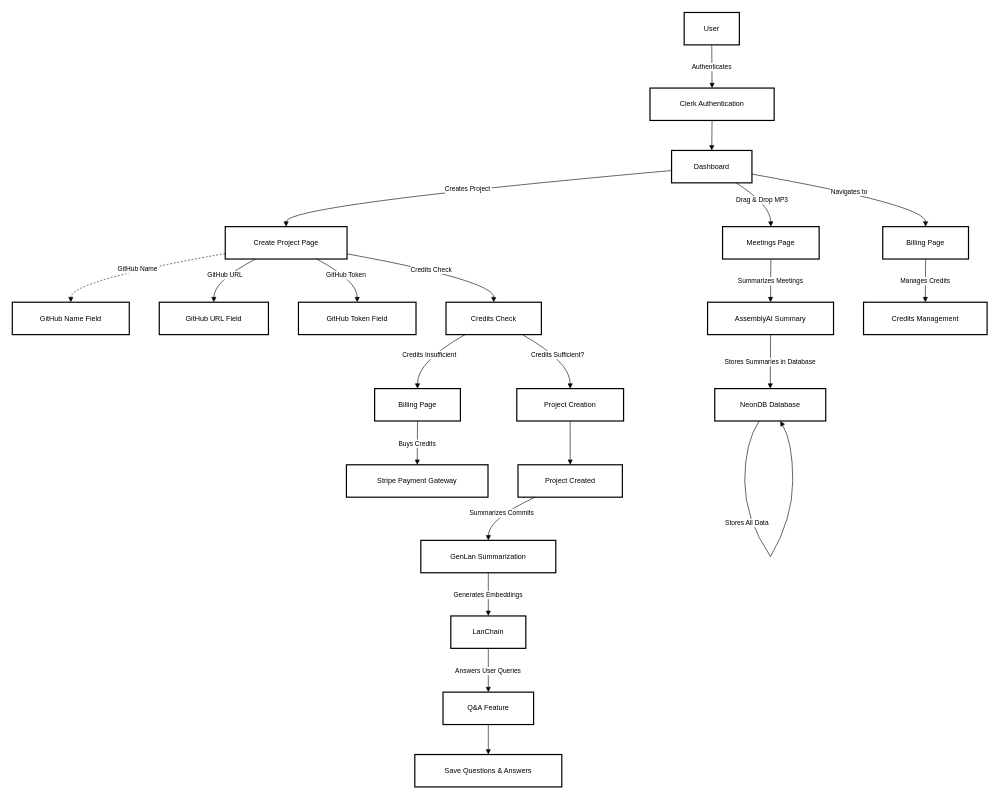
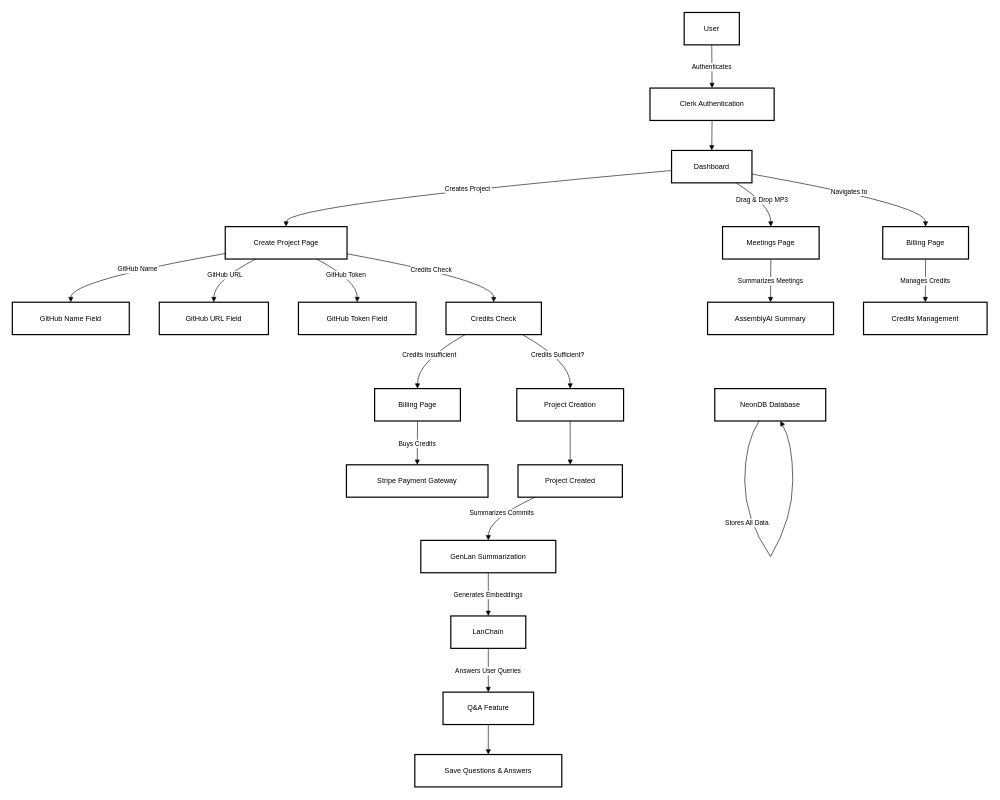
edge "Create Project Page" -> "GitHub Name Field": style dashed -> solid
edge "AssemblyAI Summary" -> "NeonDB Database": removed, label "Stores Summaries in Database"
